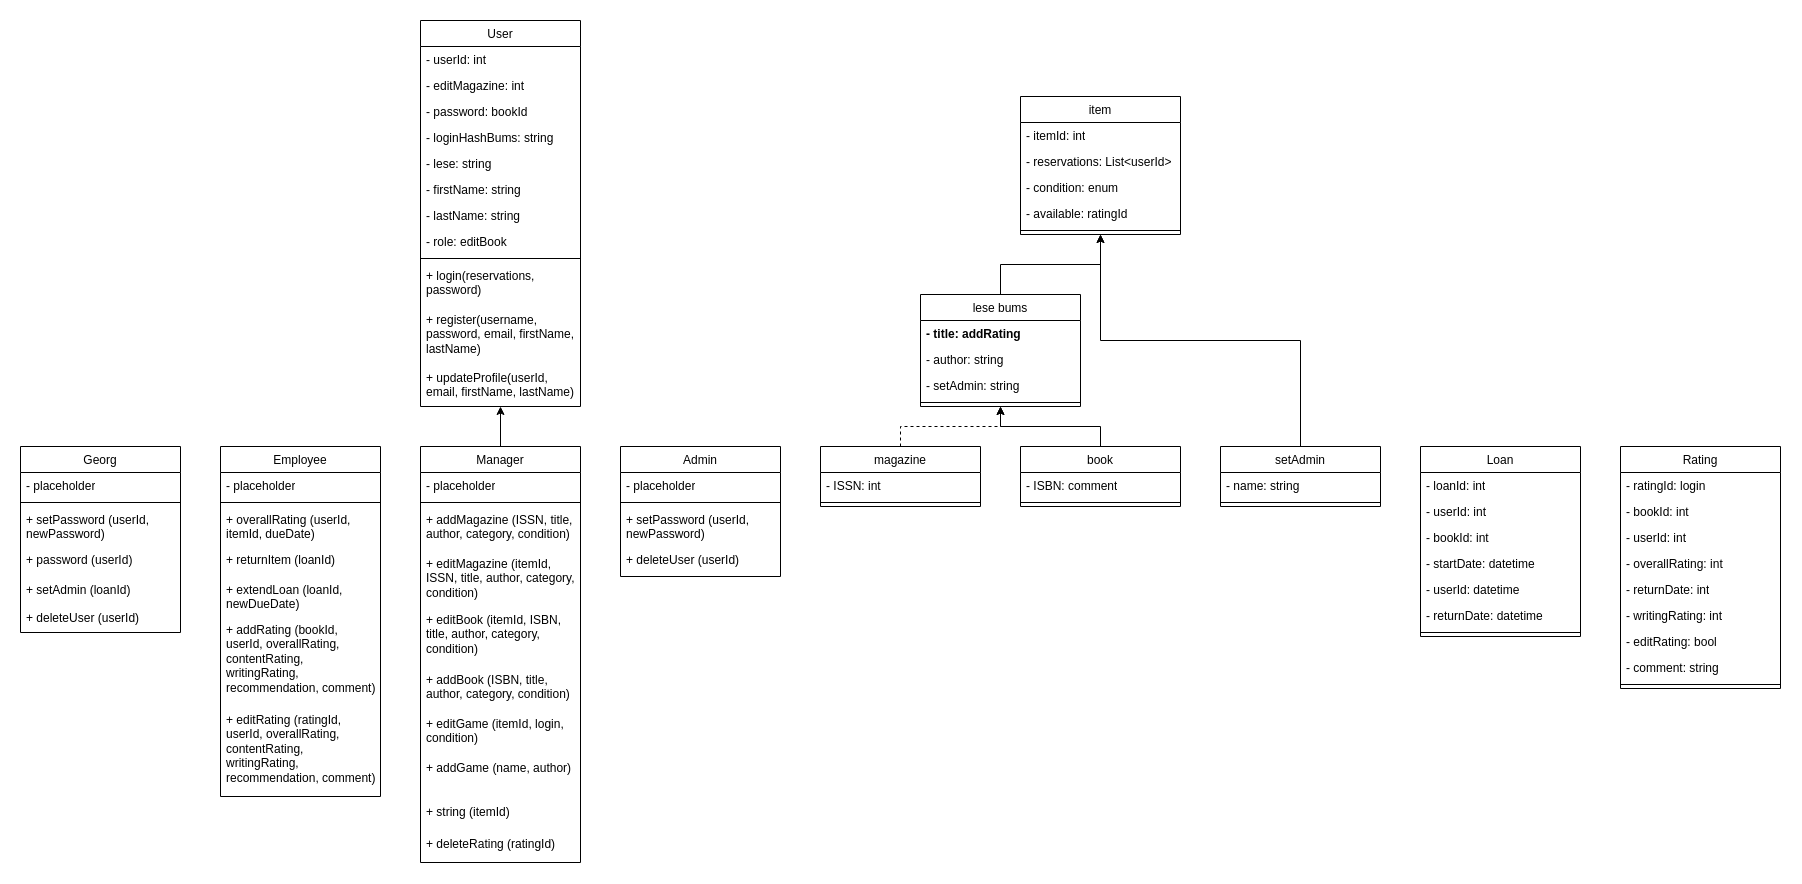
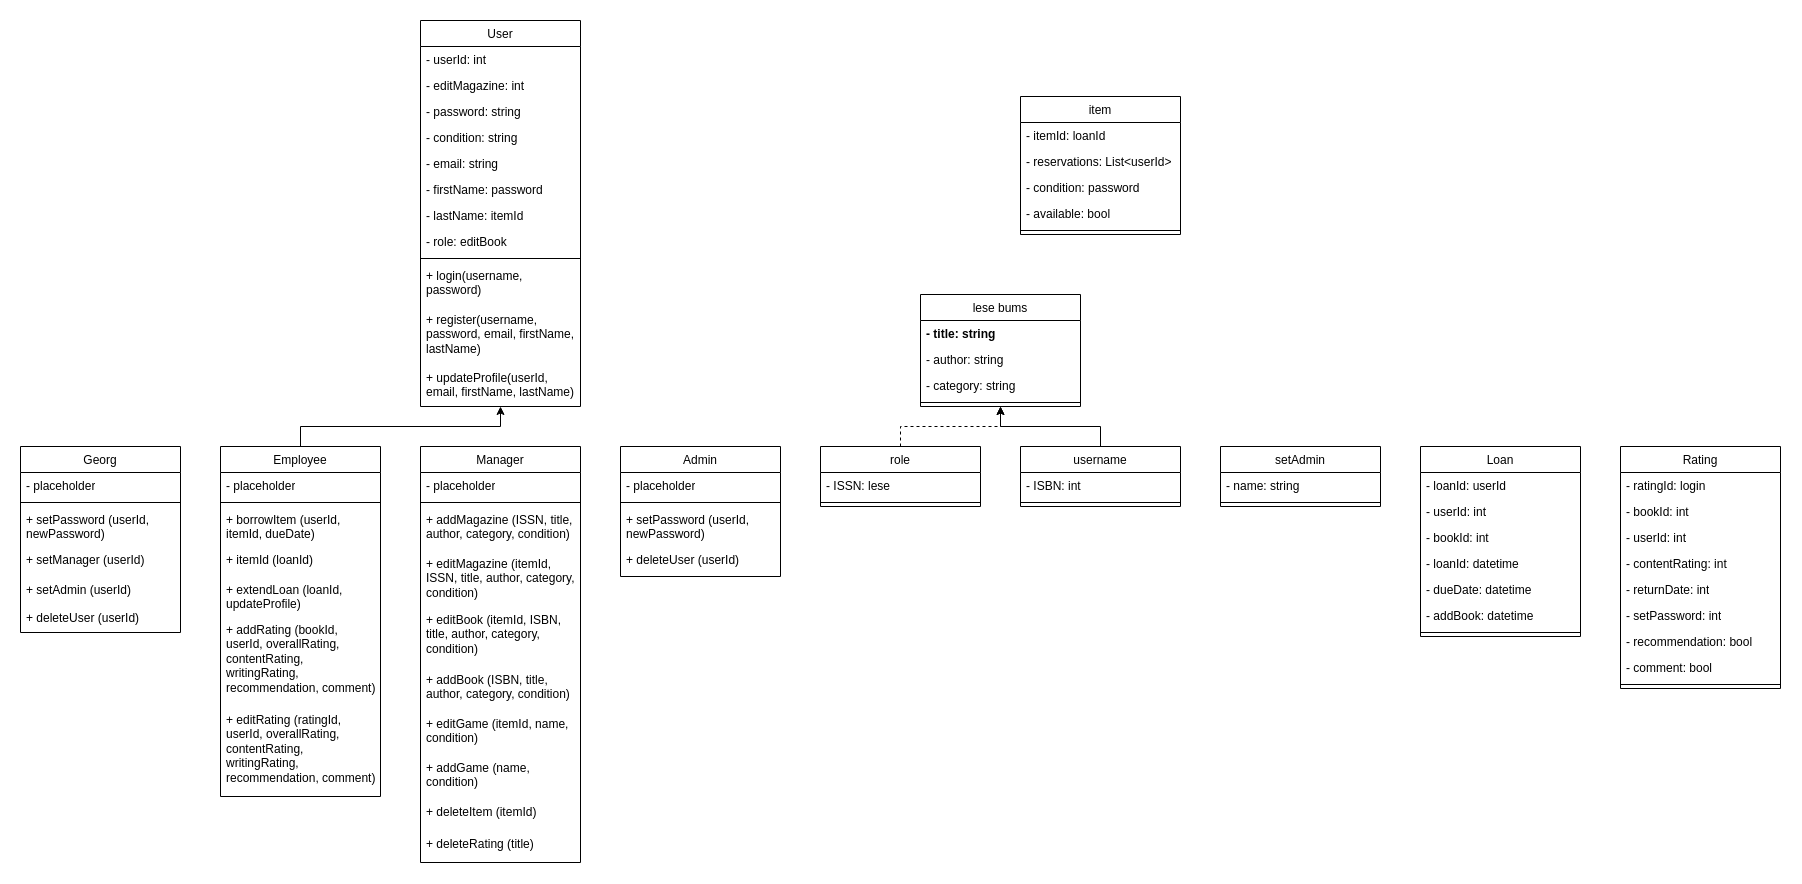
node "- password: bookId": label "- password: bookId" -> "- password: string"
node "- itemId: int": label "- itemId: int" -> "- itemId: loanId"
node "- loginHashBums: string": label "- loginHashBums: string" -> "- condition: string"
node "- lese: string": label "- lese: string" -> "- email: string"
node "- condition: enum": label "- condition: enum" -> "- condition: password"
node "- firstName: string": label "- firstName: string" -> "- firstName: password"
node "- available: ratingId": label "- available: ratingId" -> "- available: bool"
node "- lastName: string": label "- lastName: string" -> "- lastName: itemId"
edge "lese bums" -> "item": removed
node "+ login(reservations, password)": label "+ login(reservations, password)" -> "+ login(username, password)"
node "- title: addRating": label "- title: addRating" -> "- title: string"
edge "setAdmin" -> "item": removed
node "- setAdmin: string": label "- setAdmin: string" -> "- category: string"
edge "Employee" -> "User": added
edge "Manager" -> "User": removed
node "magazine": label "magazine" -> "role"
node "book": label "book" -> "username"
node "- ISSN: int": label "- ISSN: int" -> "- ISSN: lese"
node "- ISBN: comment": label "- ISBN: comment" -> "- ISBN: int"
node "- loanId: int": label "- loanId: int" -> "- loanId: userId"
node "+ overallRating (userId, itemId, dueDate)": label "+ overallRating (userId, itemId, dueDate)" -> "+ borrowItem (userId, itemId, dueDate)"
node "+ password (userId)": label "+ password (userId)" -> "+ setManager (userId)"
node "+ returnItem (loanId)": label "+ returnItem (loanId)" -> "+ itemId (loanId)"
node "- startDate: datetime": label "- startDate: datetime" -> "- loanId: datetime"
node "- overallRating: int": label "- overallRating: int" -> "- contentRating: int"
node "+ setAdmin (loanId)": label "+ setAdmin (loanId)" -> "+ setAdmin (userId)"
node "- userId: datetime": label "- userId: datetime" -> "- dueDate: datetime"
node "+ extendLoan (loanId, newDueDate)": label "+ extendLoan (loanId, newDueDate)" -> "+ extendLoan (loanId, updateProfile)"
node "- returnDate: datetime": label "- returnDate: datetime" -> "- addBook: datetime"
node "- writingRating: int": label "- writingRating: int" -> "- setPassword: int"
node "- editRating: bool": label "- editRating: bool" -> "- recommendation: bool"
node "- comment: string": label "- comment: string" -> "- comment: bool"
node "+ editGame (itemId, login, condition)": label "+ editGame (itemId, login, condition)" -> "+ editGame (itemId, name, condition)"
node "+ addGame (name, author)": label "+ addGame (name, author)" -> "+ addGame (name, condition)"
node "+ string (itemId)": label "+ string (itemId)" -> "+ deleteItem (itemId)"
node "+ deleteRating (ratingId)": label "+ deleteRating (ratingId)" -> "+ deleteRating (title)"
